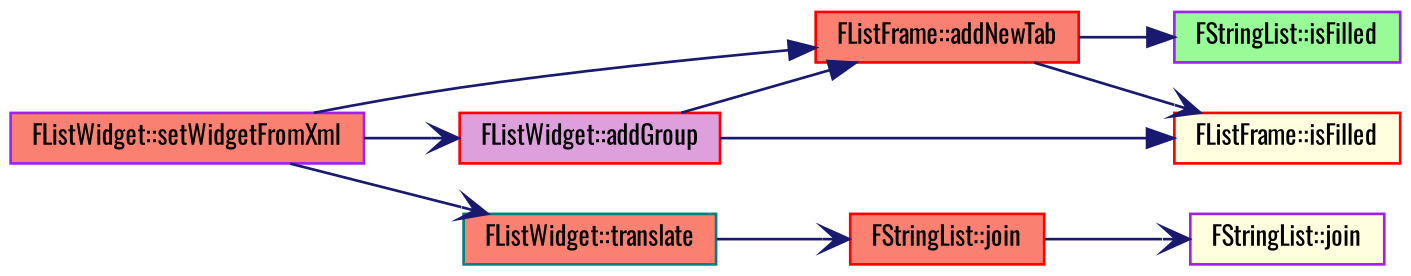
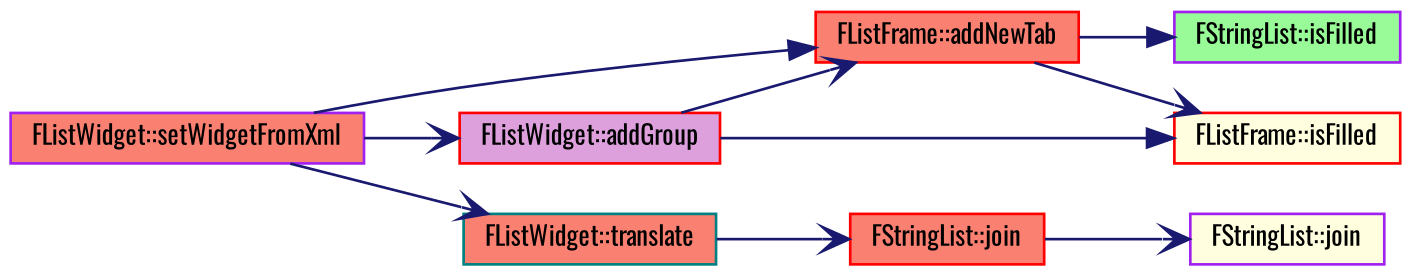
edge "FListWidget::addGroup" -> "FListFrame::addNewTab": arrowhead normal -> vee
